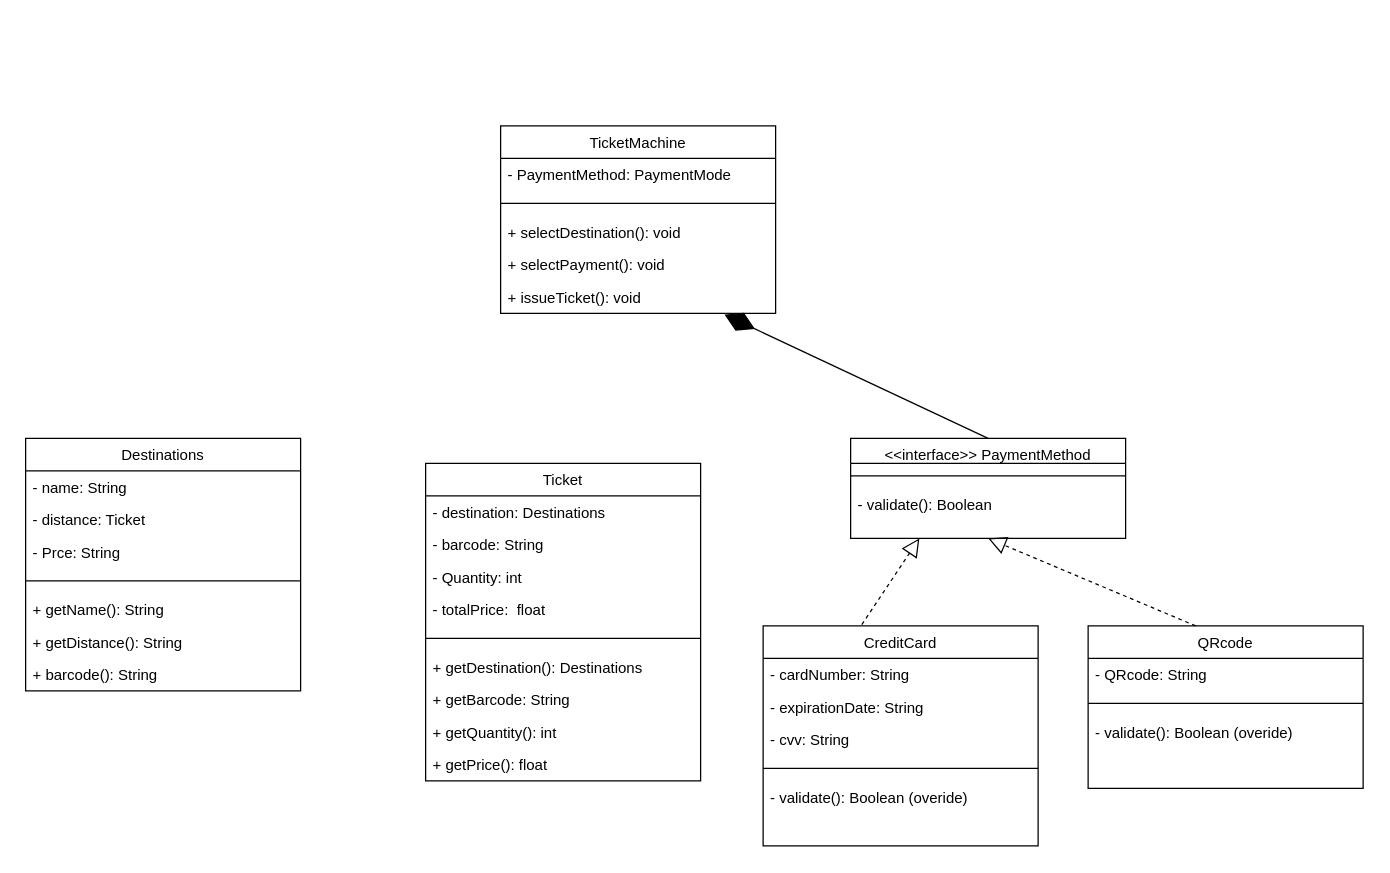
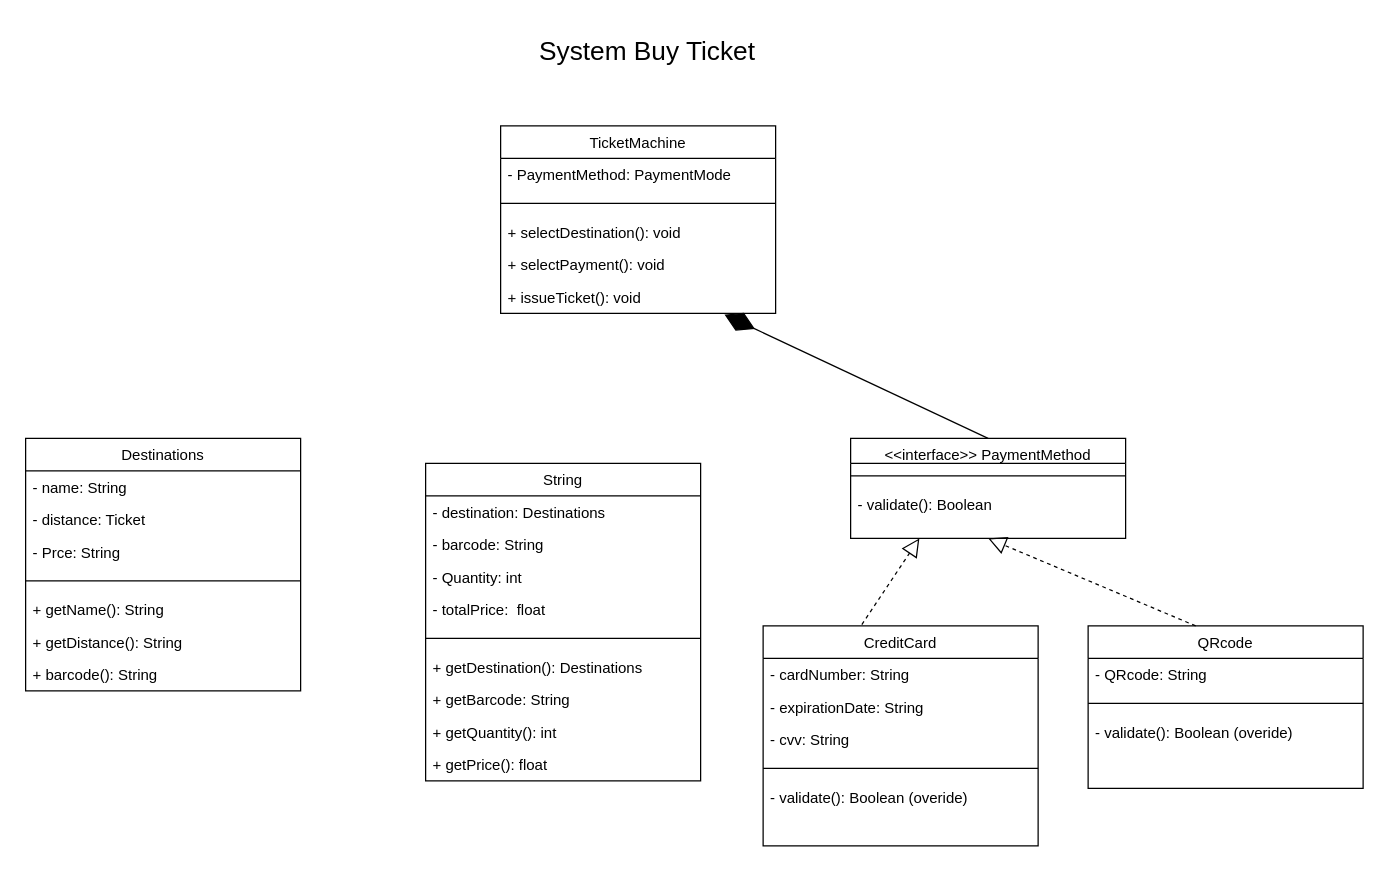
node "System Buy Ticket": added
node "Ticket": label "Ticket" -> "String"
